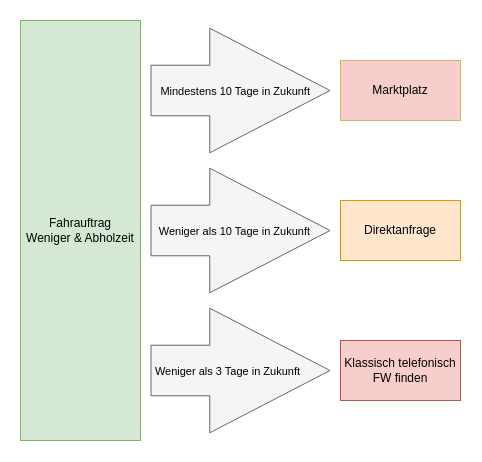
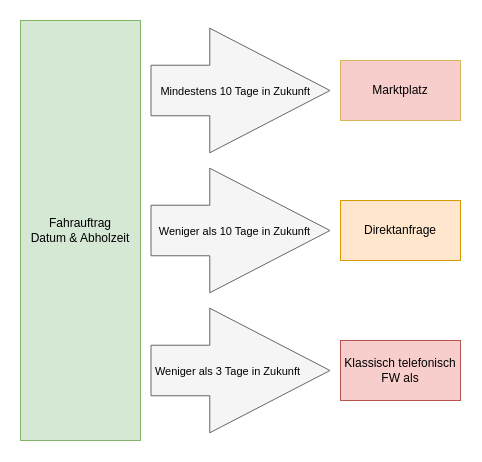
node "Fahrauftrag Weniger & Abholzeit": label "Fahrauftrag Weniger & Abholzeit" -> "Fahrauftrag Datum & Abholzeit"
node "Klassisch telefonisch FW finden": label "Klassisch telefonisch FW finden" -> "Klassisch telefonisch FW als"
